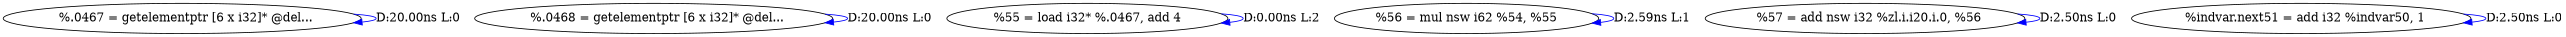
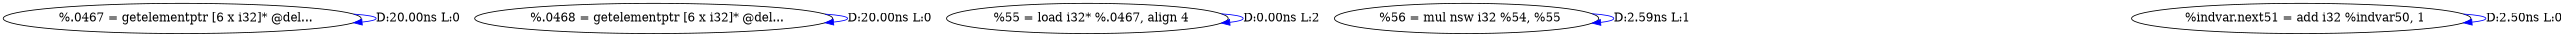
node "%55 = load i32* %.0467, add 4": label "%55 = load i32* %.0467, add 4" -> "%55 = load i32* %.0467, align 4"
node "%56 = mul nsw i62 %54, %55": label "%56 = mul nsw i62 %54, %55" -> "%56 = mul nsw i32 %54, %55"
node "%57 = add nsw i32 %zl.i.i20.i.0, %56": removed
